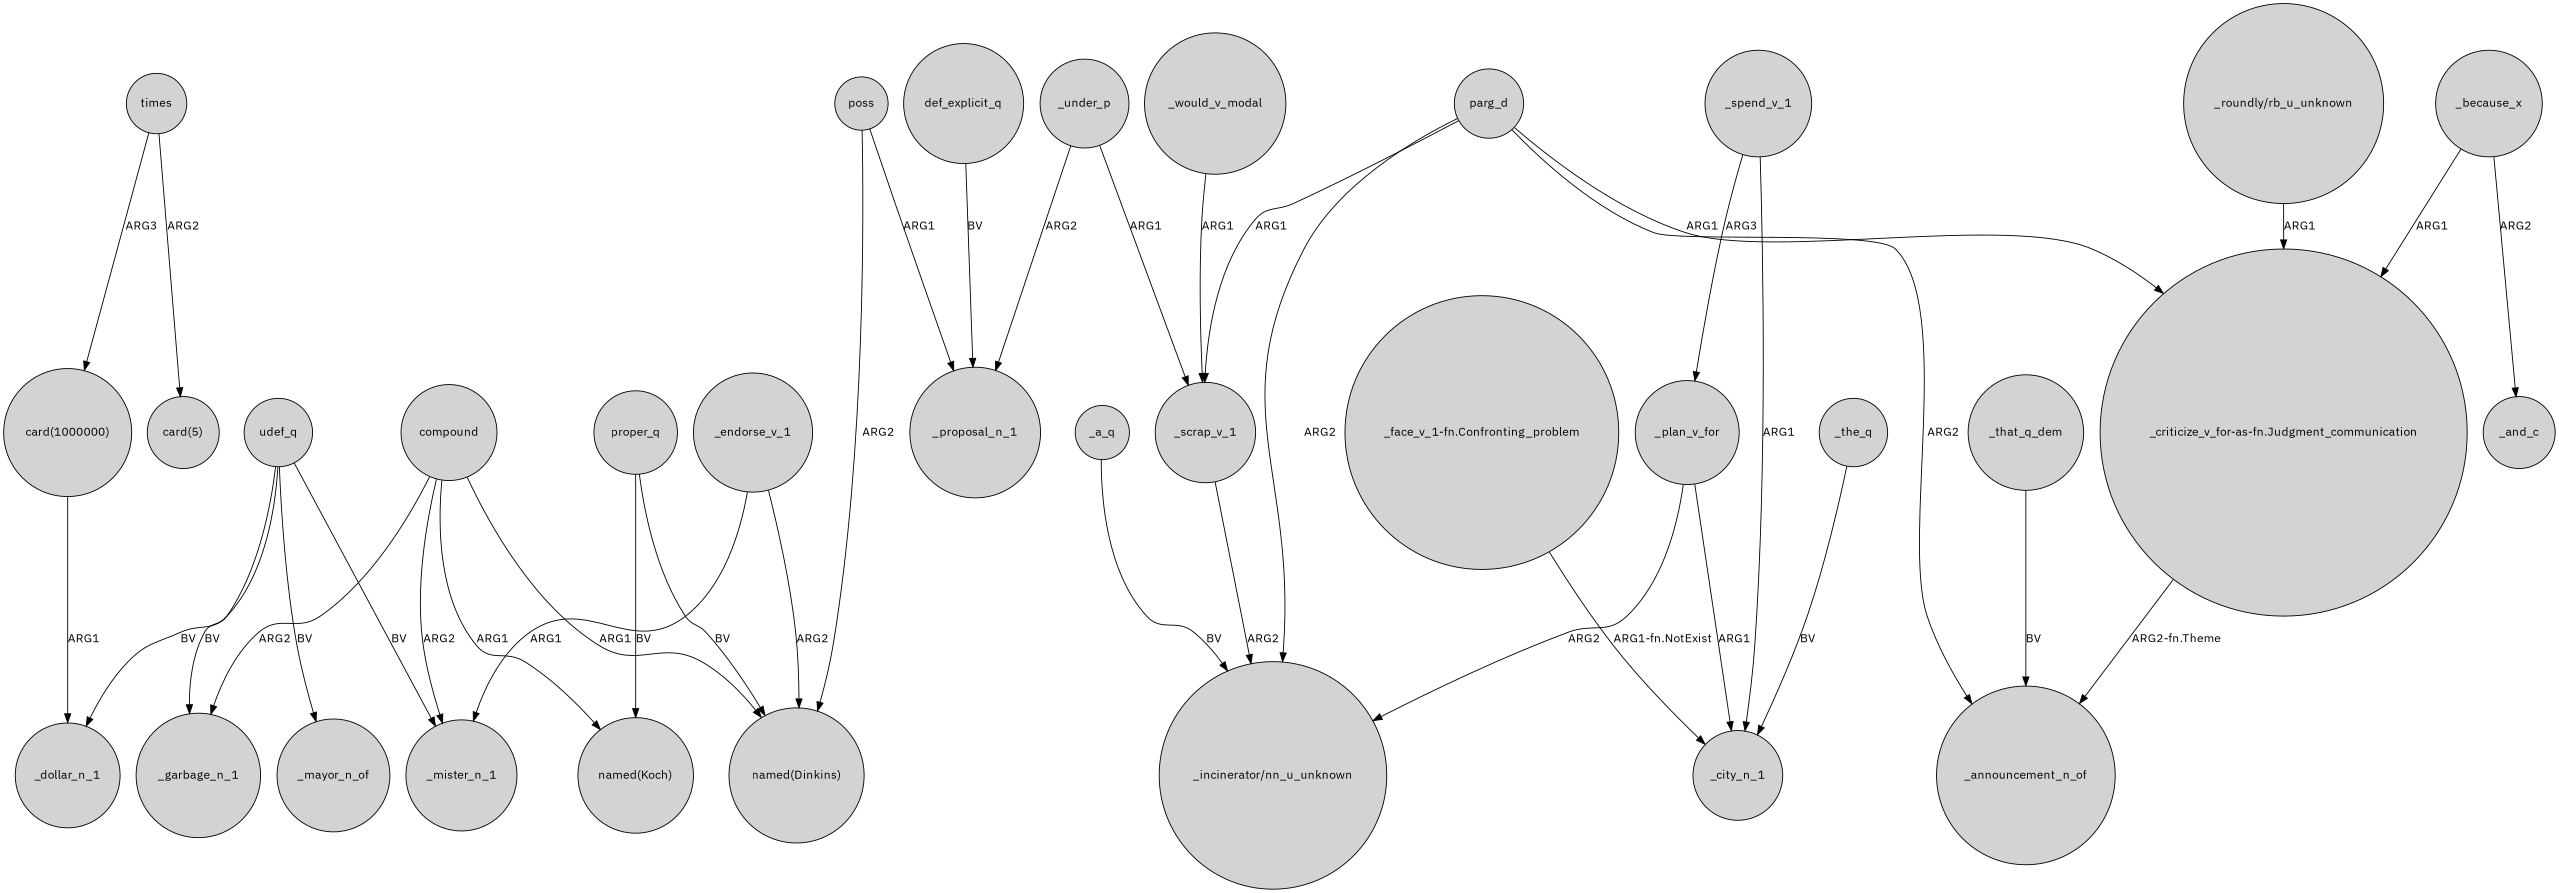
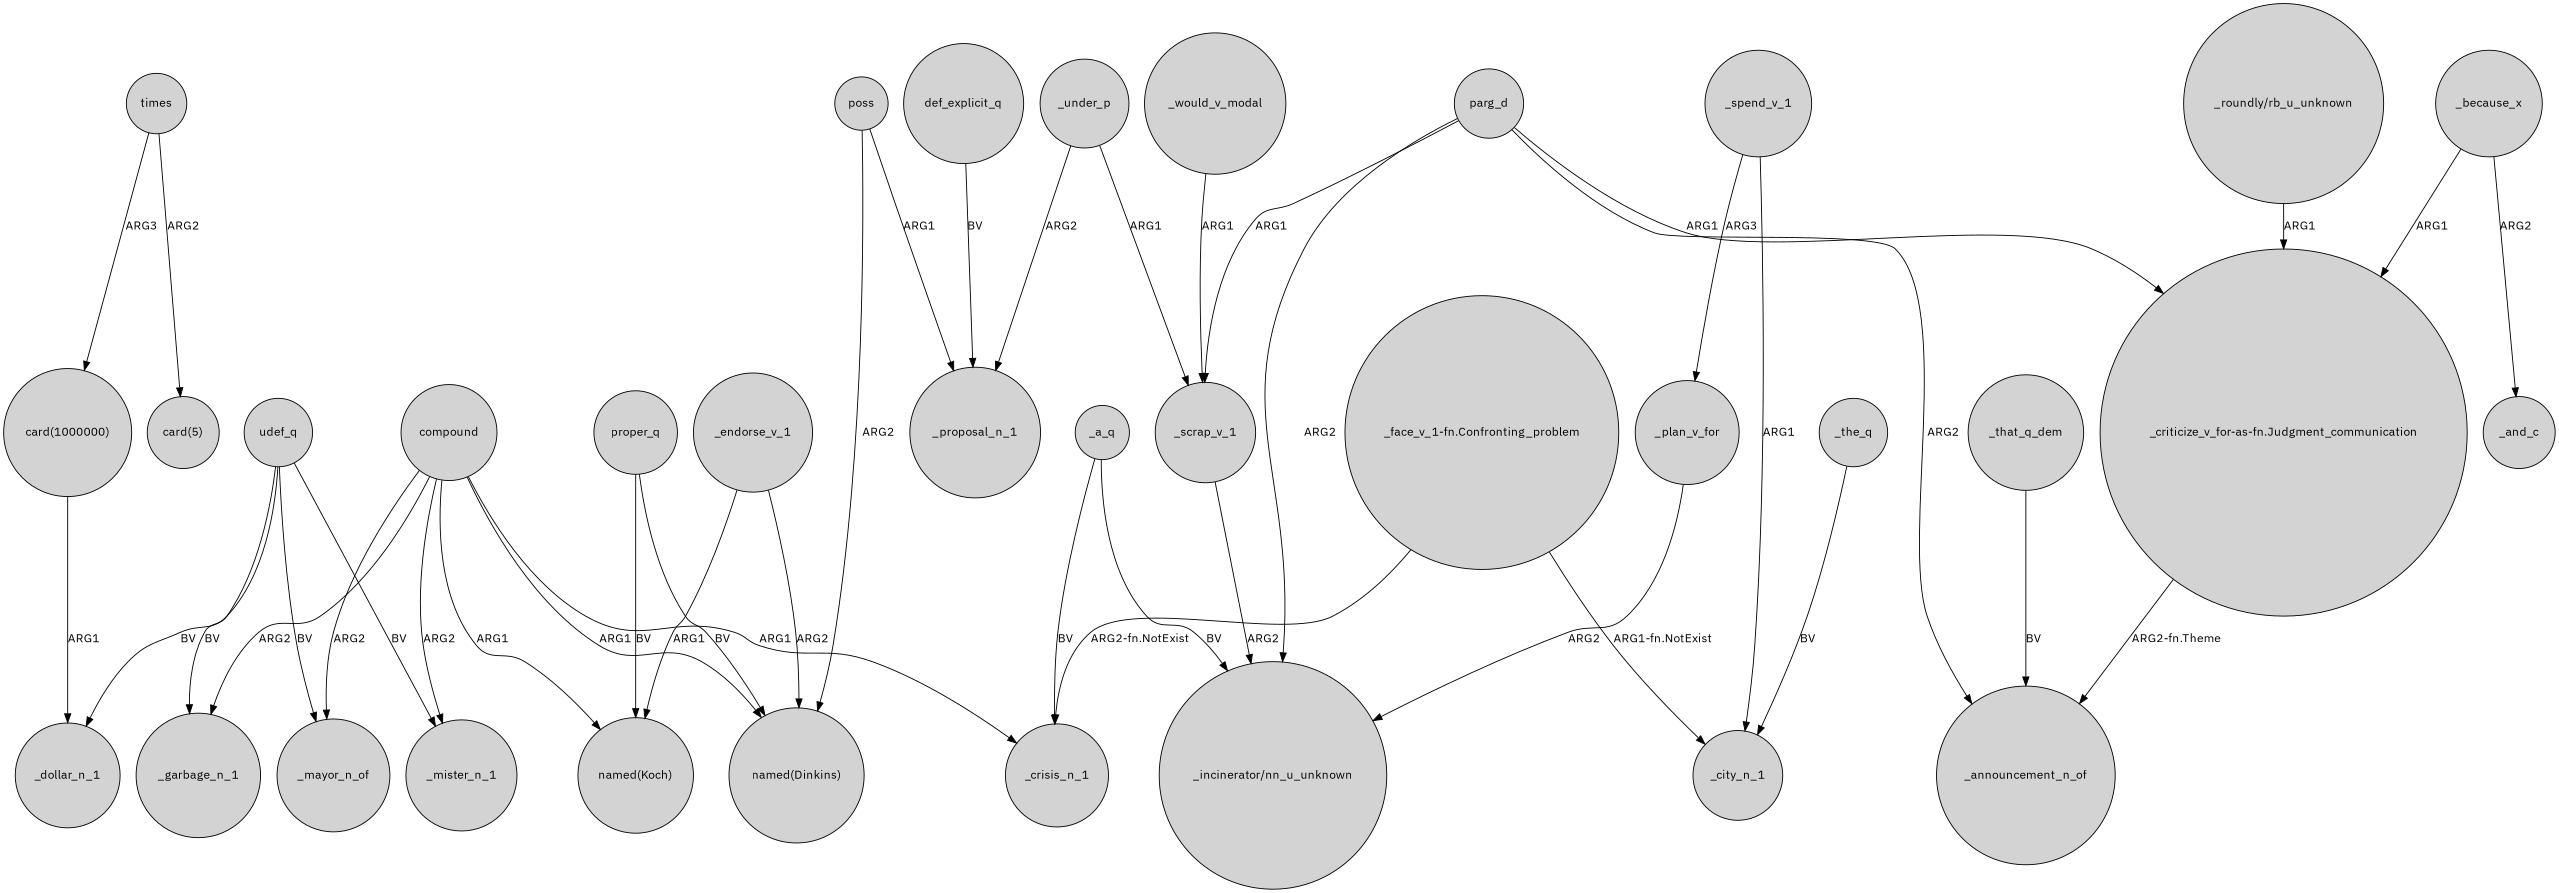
edge "compound" -> "_mayor_n_of": added, label "ARG2"
edge "_plan_v_for" -> "_city_n_1": removed, label "ARG1"
edge "_endorse_v_1" -> "_mister_n_1": now "_endorse_v_1" -> "named(Koch)"
node "_crisis_n_1": added
